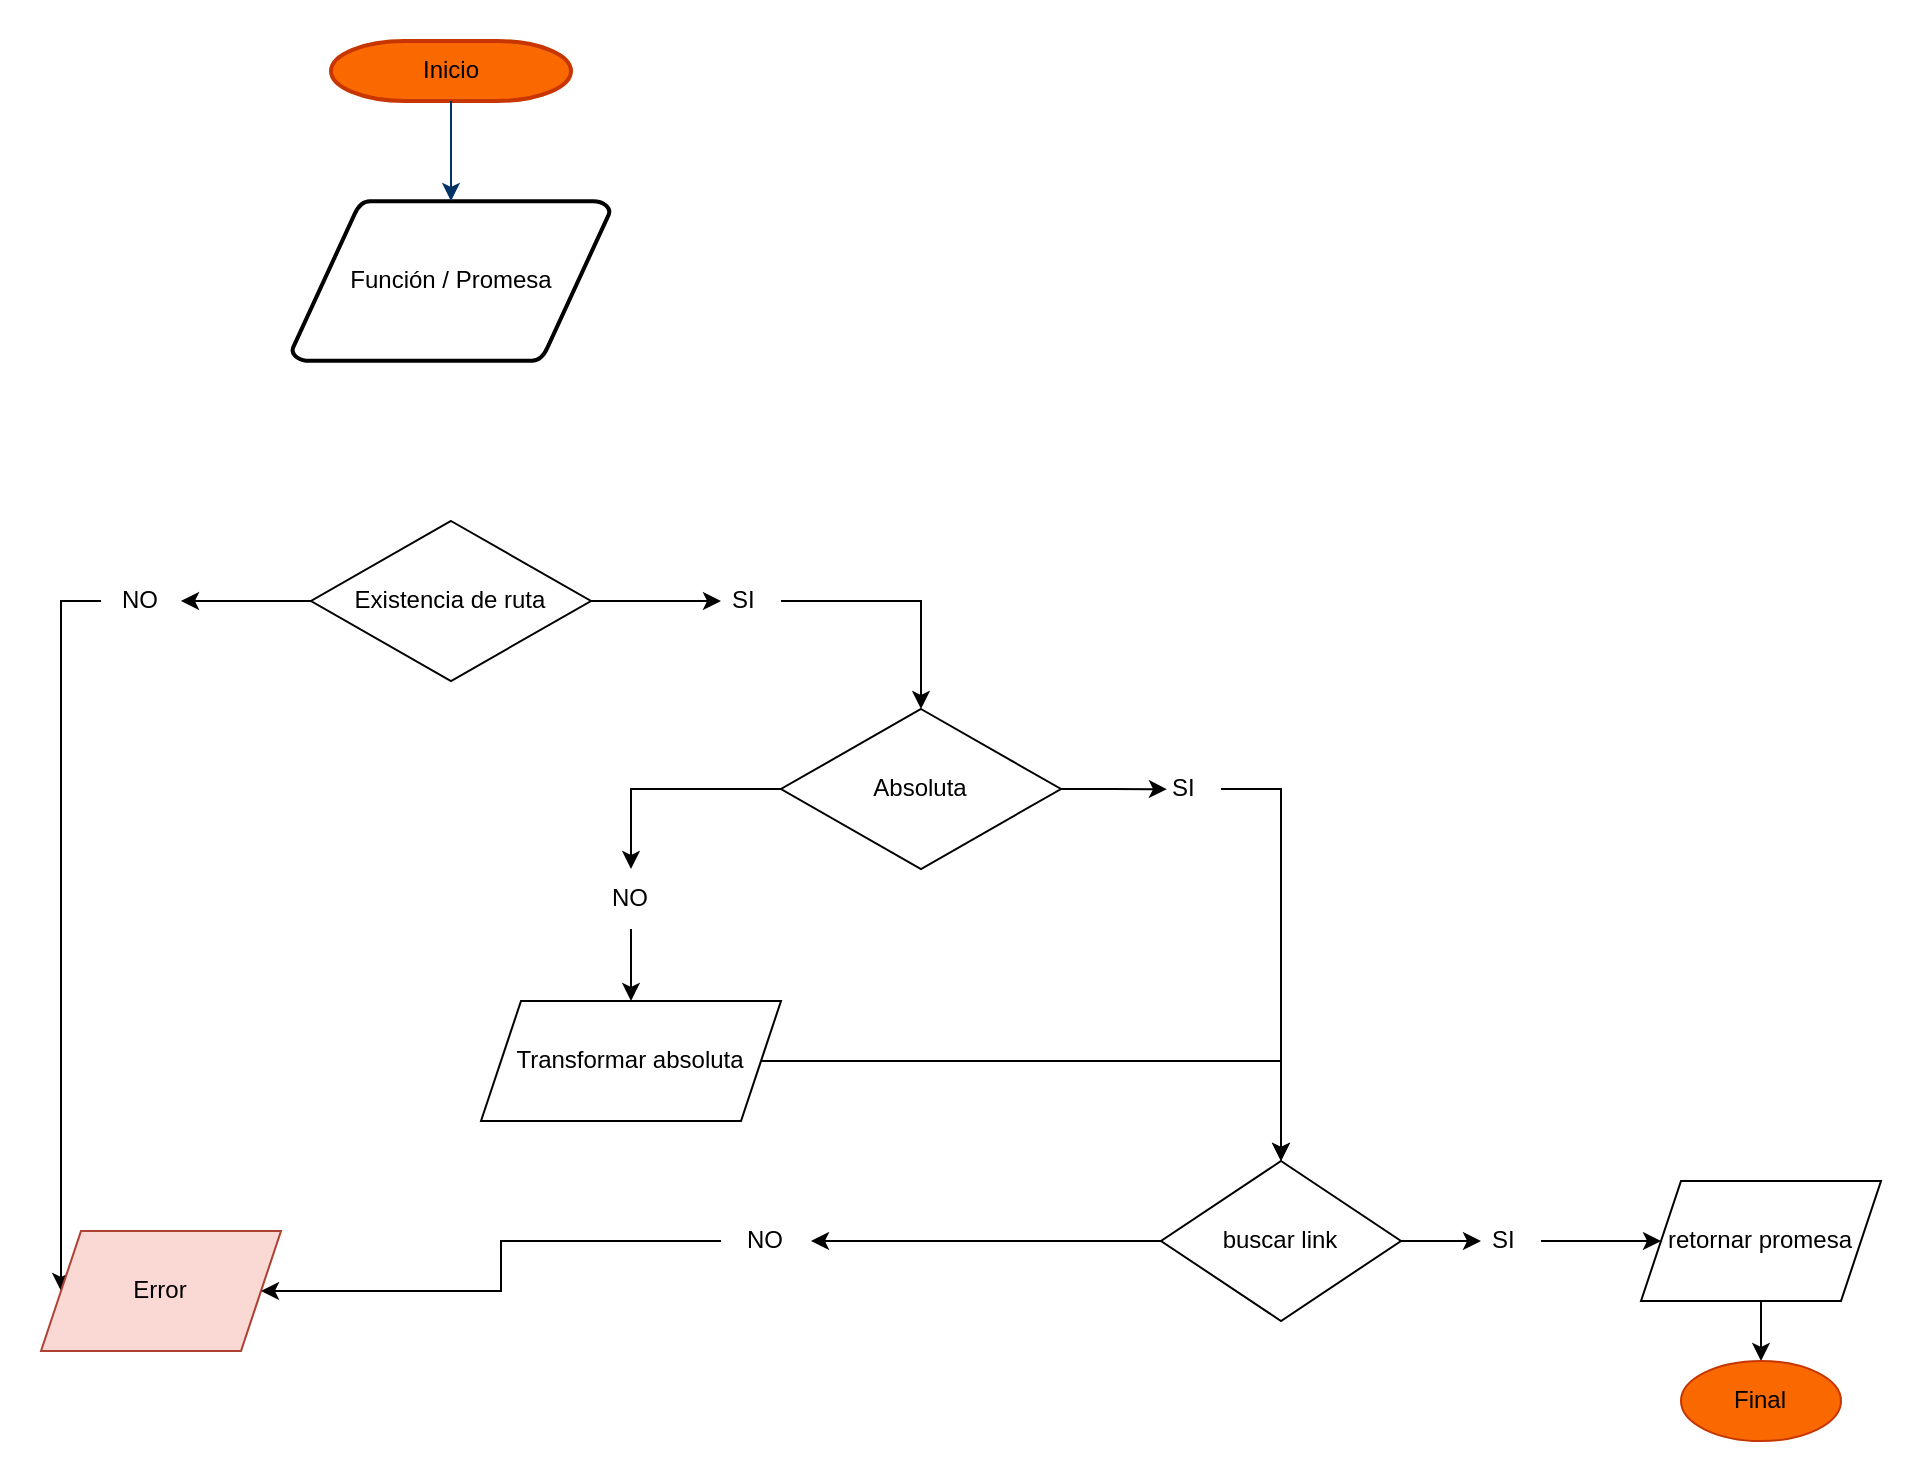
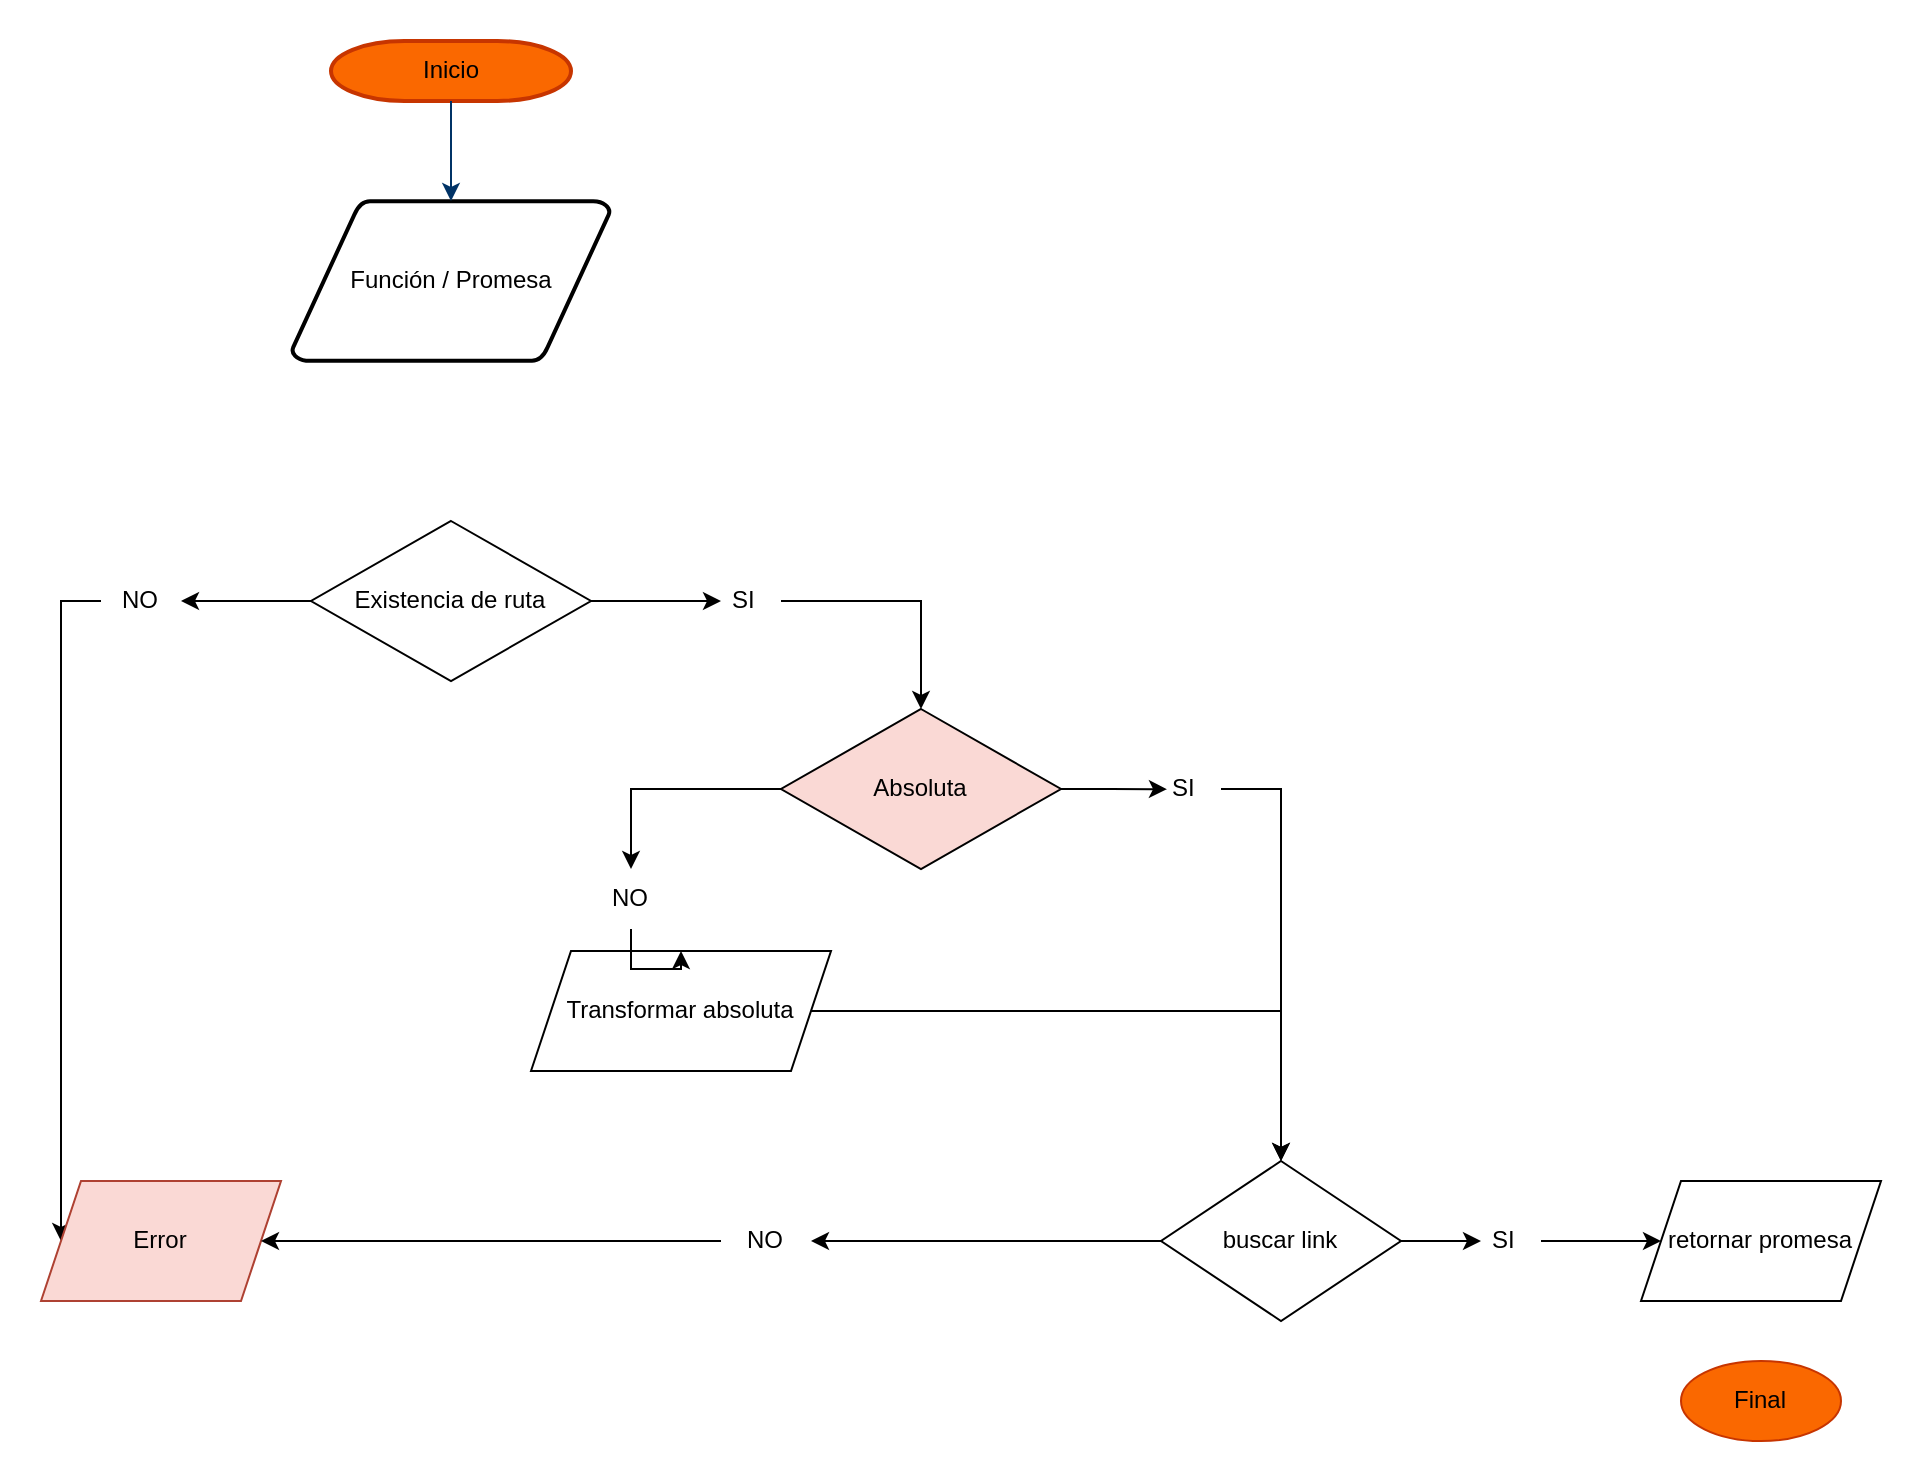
node "Absoluta": fillcolor #ffffff -> #fad9d5
node "Transformar absoluta": moved (631, 1061) -> (681, 1011)
node "Error": moved (161, 1291) -> (161, 1241)
edge "retornar promesa" -> "Final": removed
